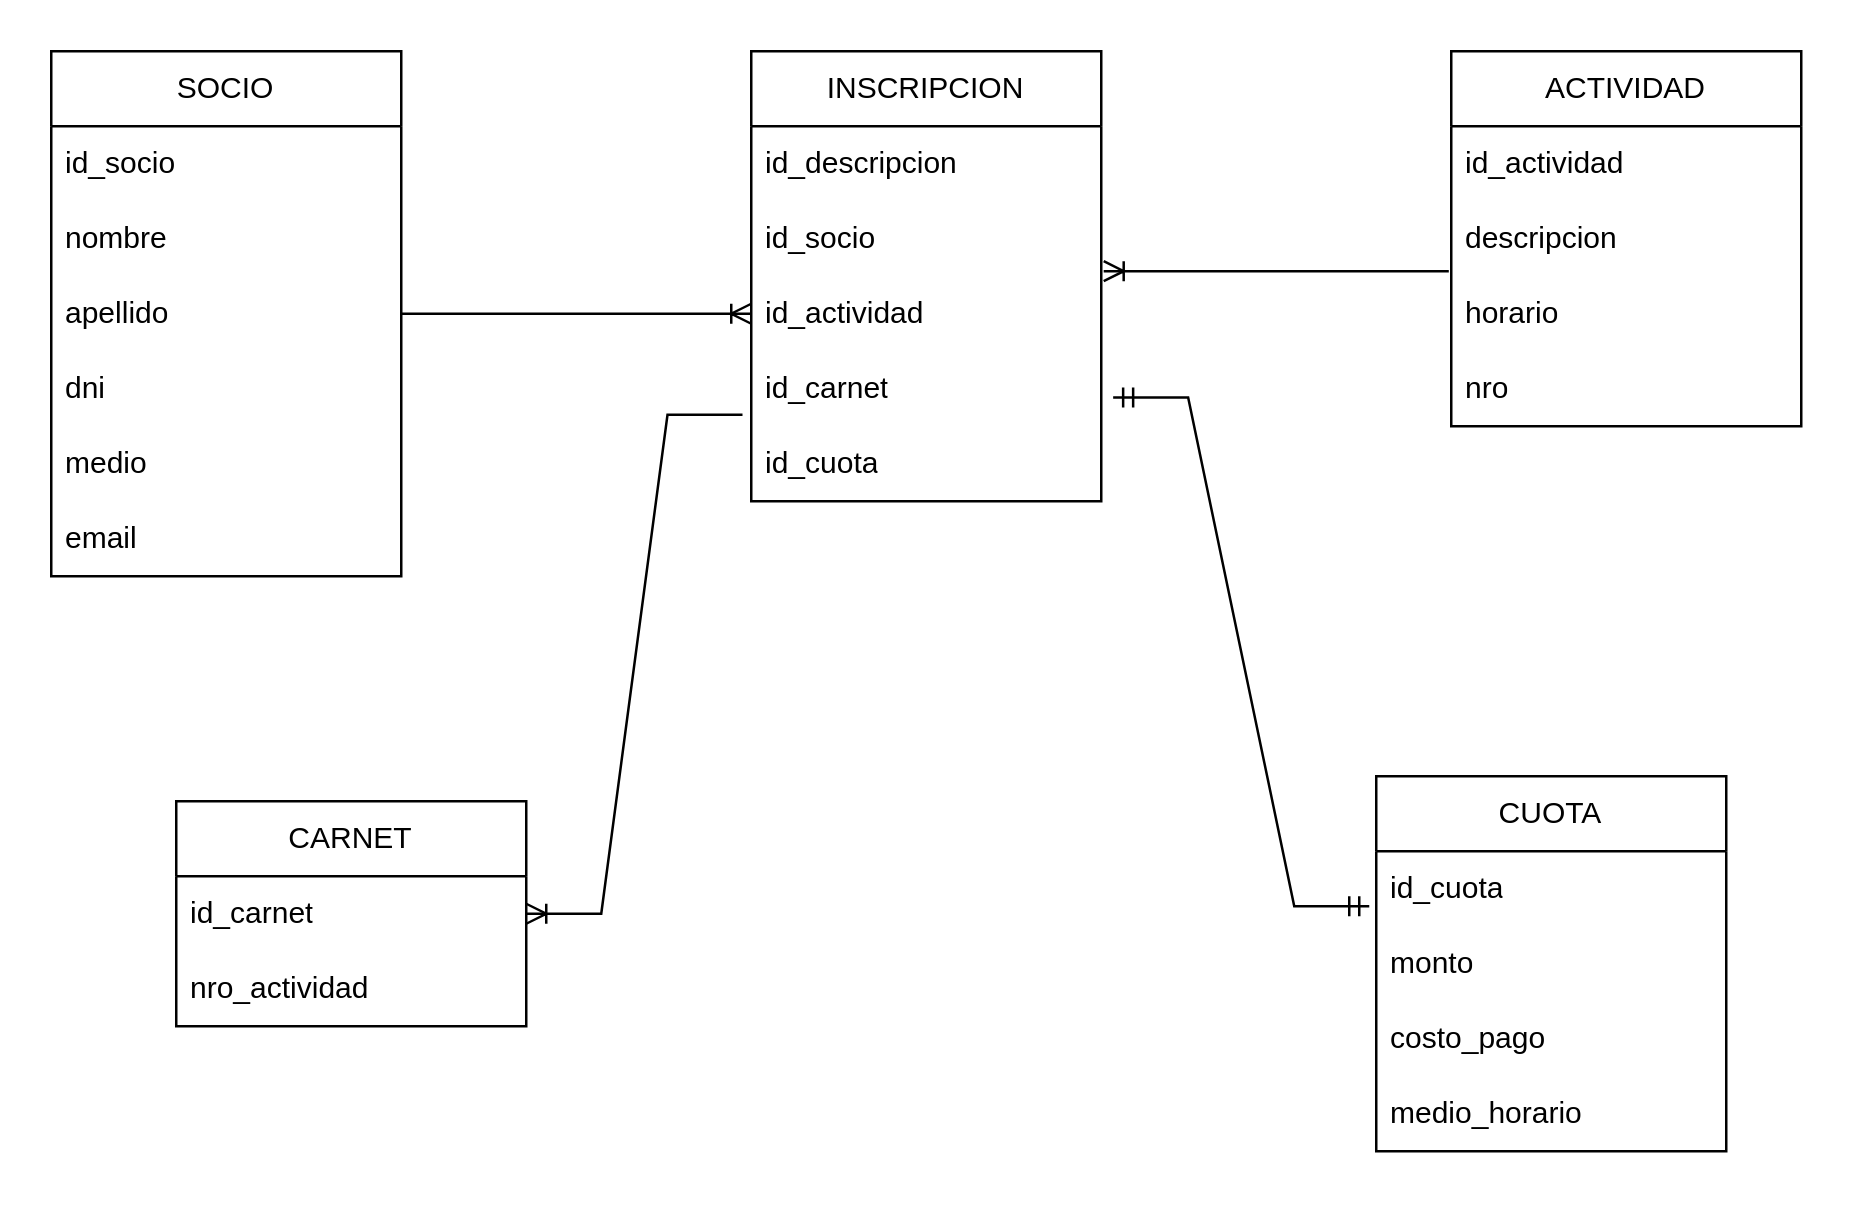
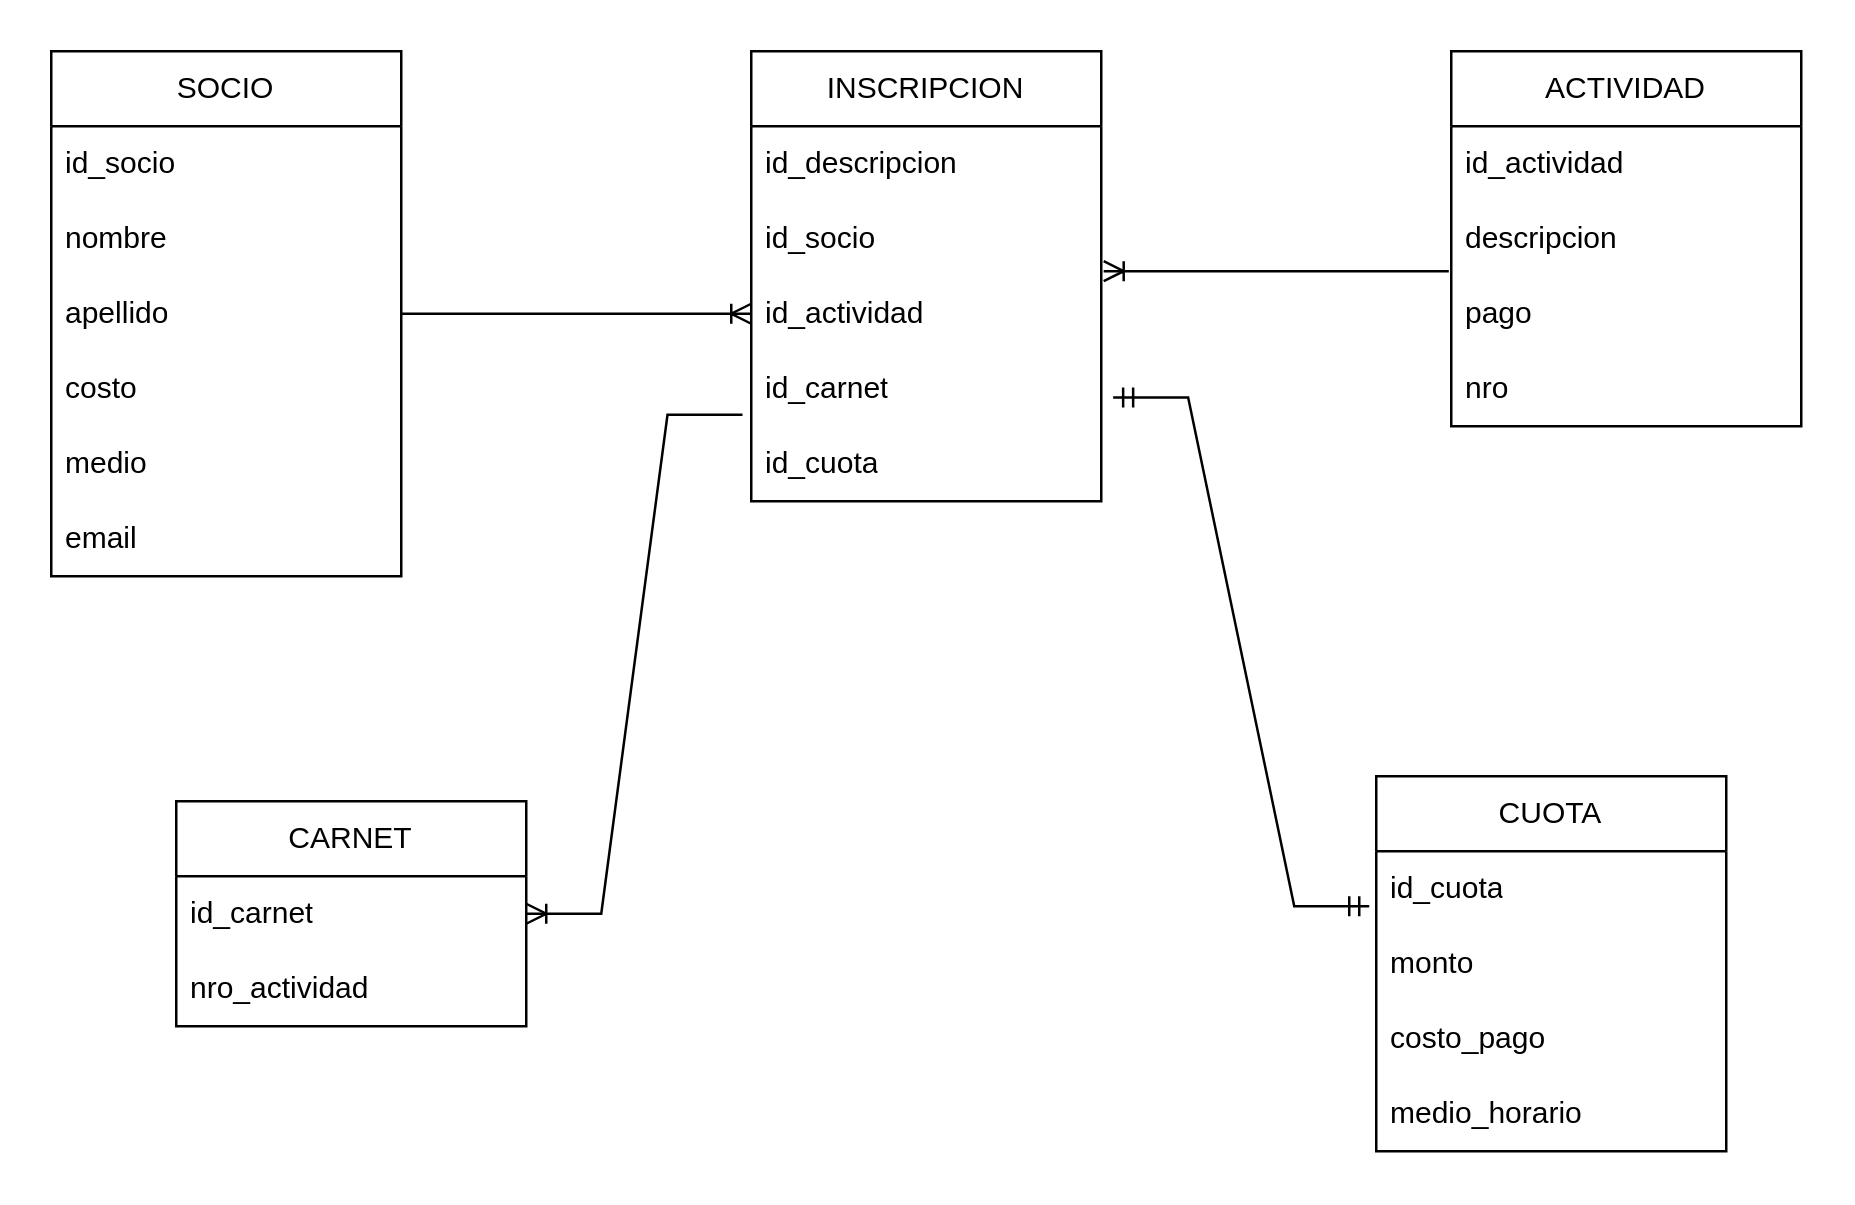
node "horario": label "horario" -> "pago"
node "dni": label "dni" -> "costo"
